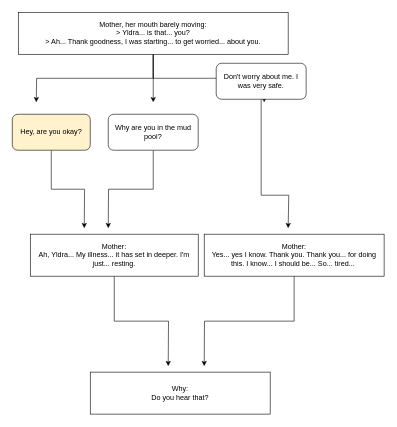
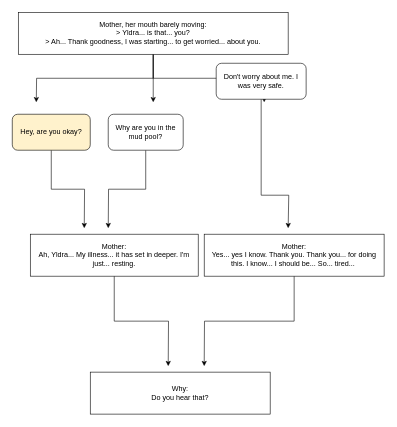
node "Why are you in the mud pool?": size 90x36 -> 75x36
